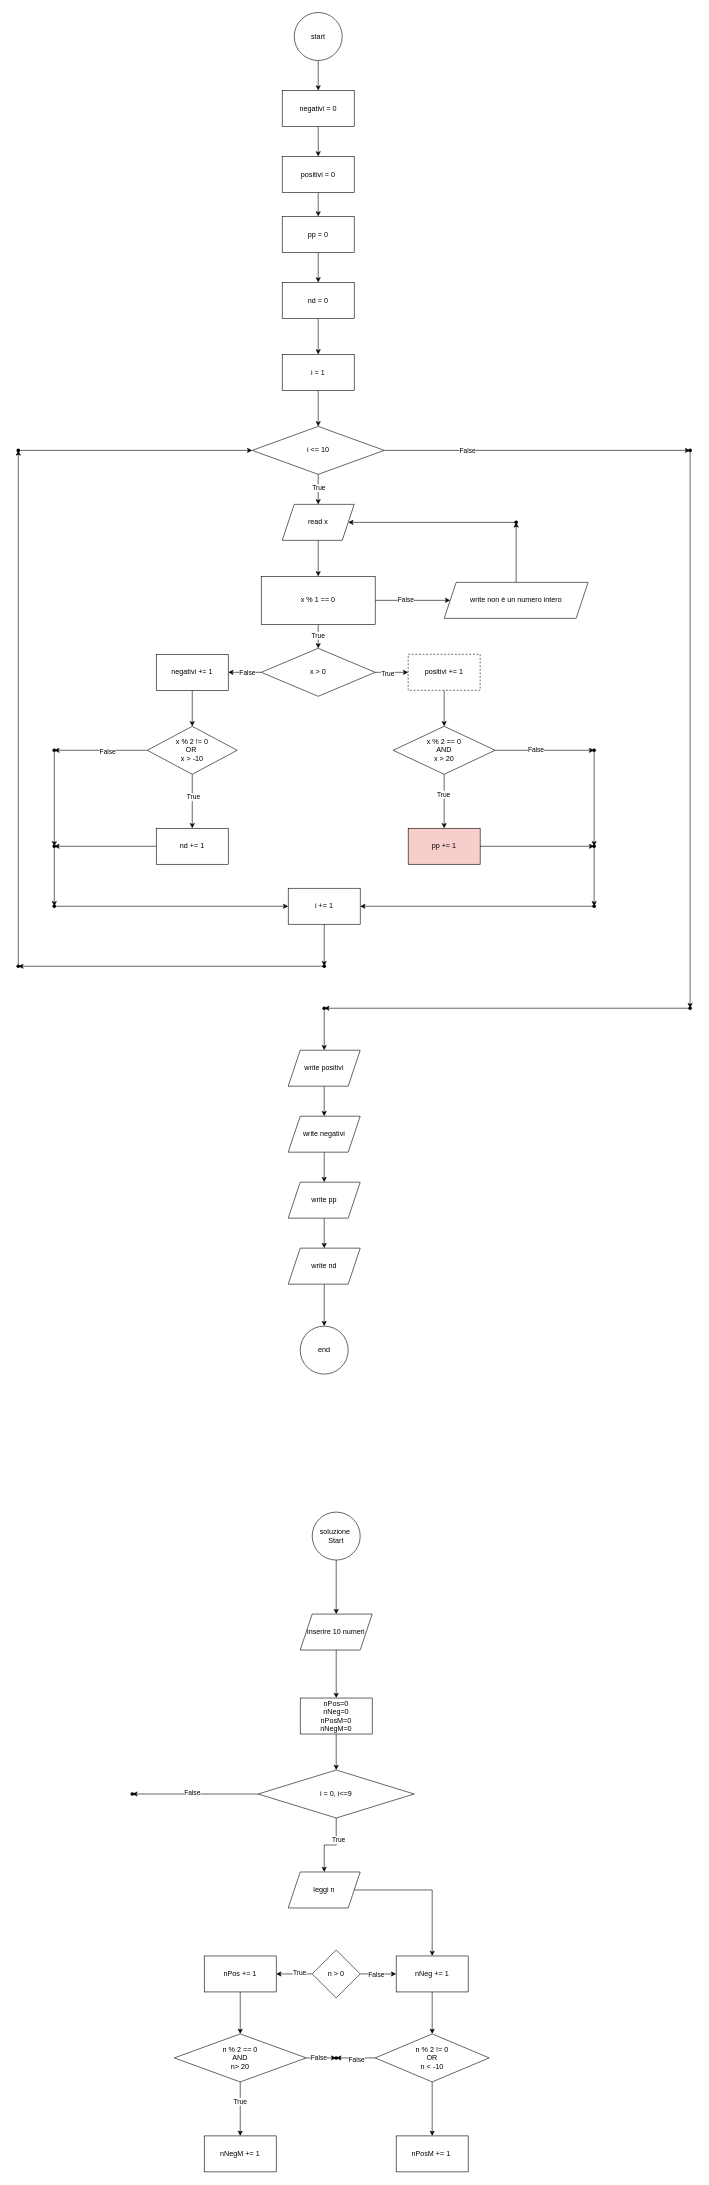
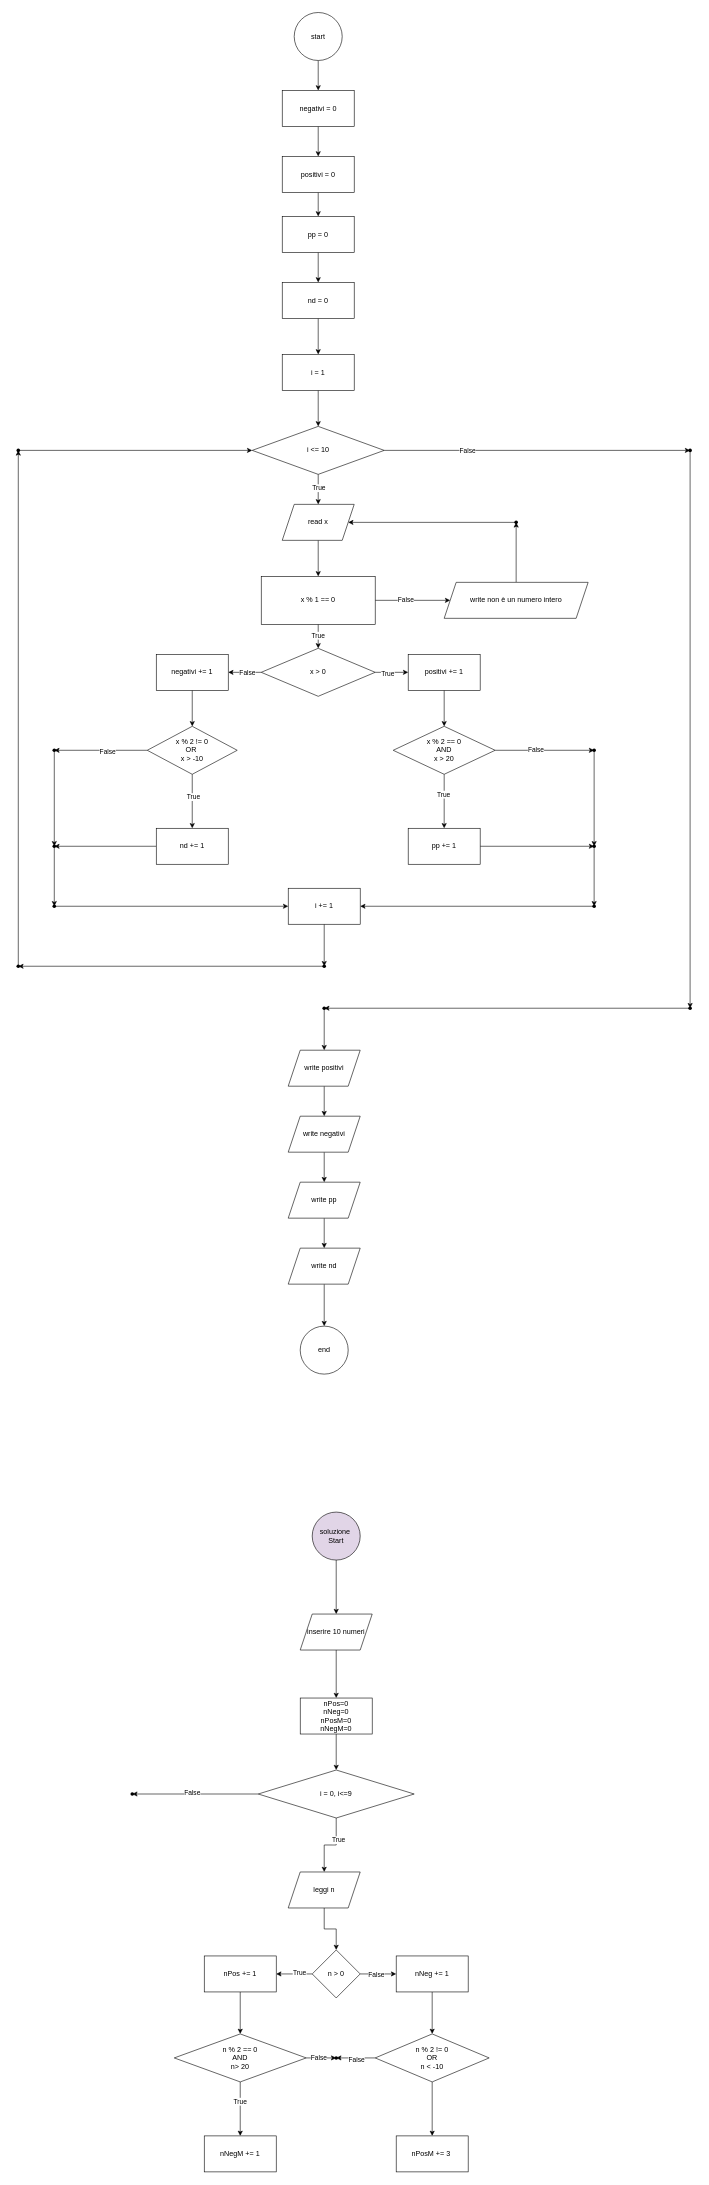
node "positivi += 1": style dashed -> solid
node "pp += 1": fillcolor #f8cecc -> #ffffff
node "soluzione Start": fillcolor #ffffff -> #e1d5e7
edge "leggi n" -> "nNeg += 1": now "leggi n" -> "n > 0"
node "nPosM += 1": label "nPosM += 1" -> "nPosM += 3"
